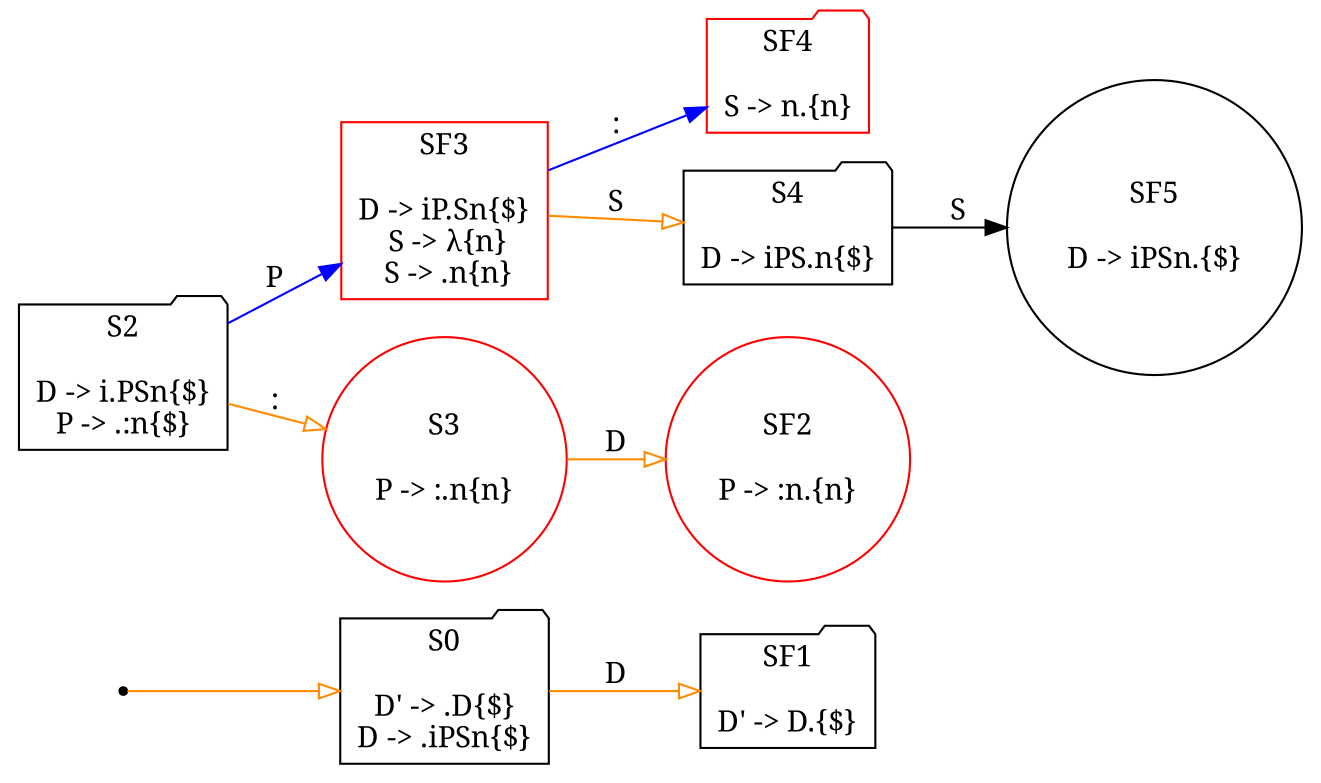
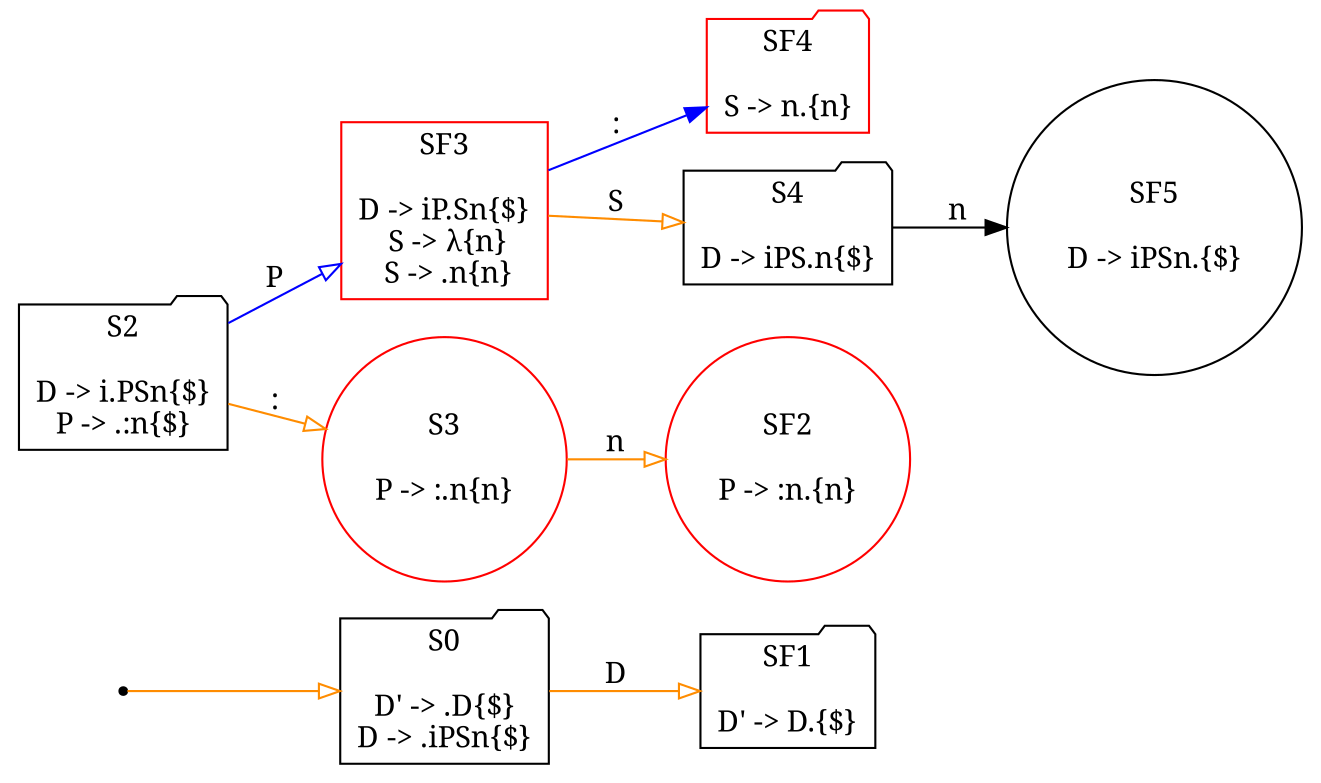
edge "S4 D -> iPS.n{$}" -> "SF5 D -> iPSn.{$}": label "S" -> "n"
edge "S2 D -> i.PSn{$} P -> .:n{$}" -> "SF3 D -> iP.Sn{$} S -> λ{n} S -> .n{n}": arrowhead normal -> onormal
edge "S3 P -> :.n{n}" -> "SF2 P -> :n.{n}": label "D" -> "n"
